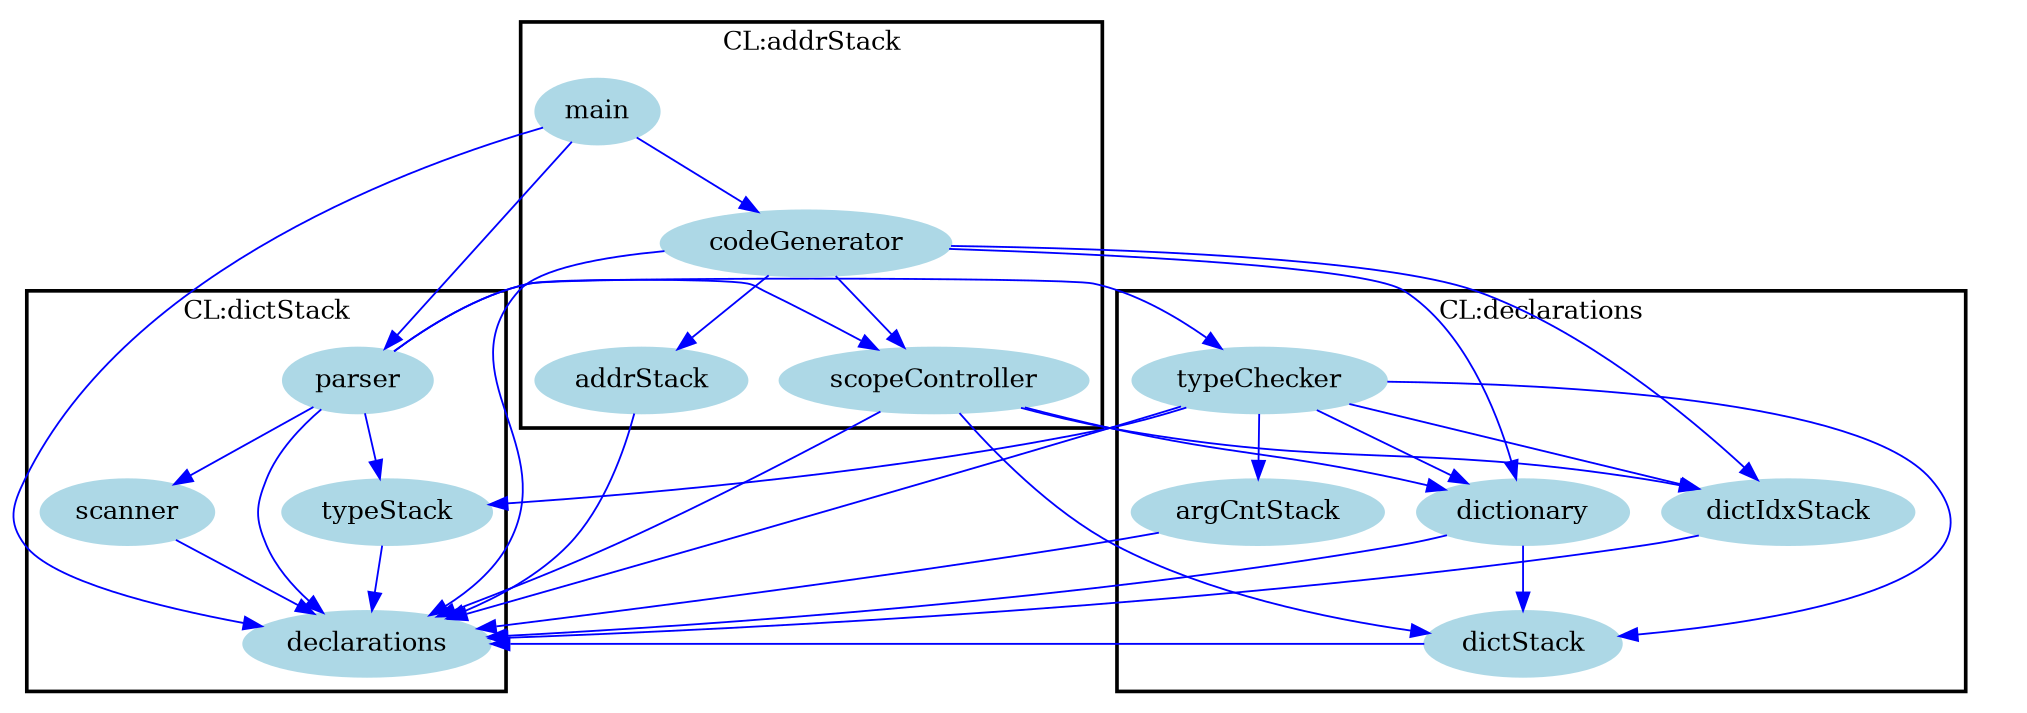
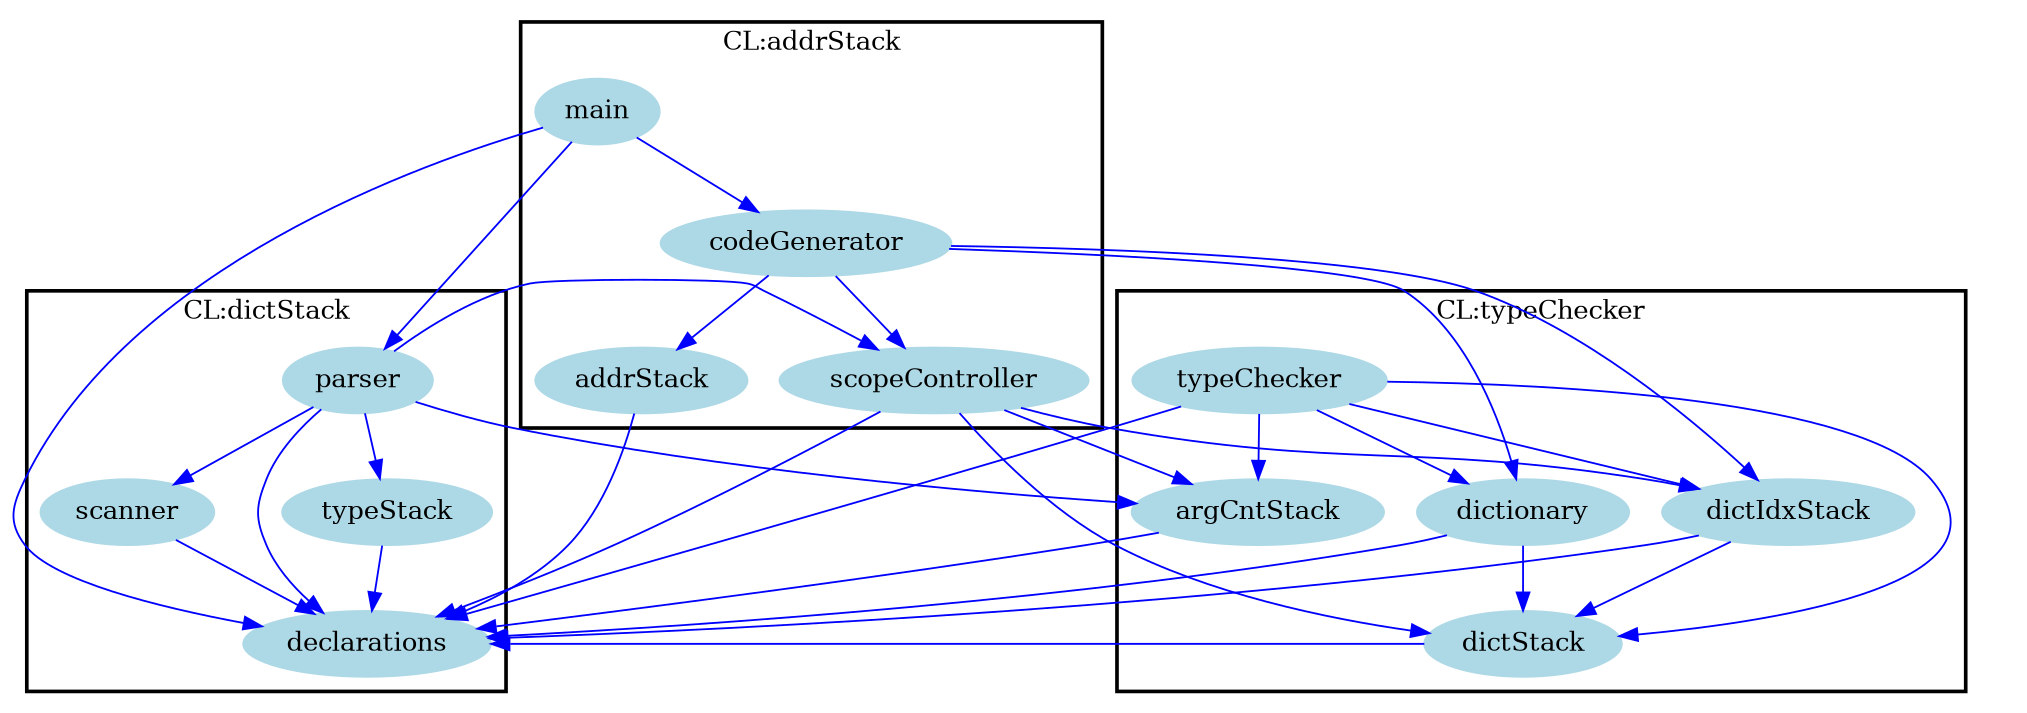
edge "parser" -> "typeChecker": now "parser" -> "argCntStack"
cluster "CL:declarations": label "CL:declarations" -> "CL:typeChecker"
edge "codeGenerator" -> "declarations": removed
edge "scopeController" -> "dictionary": now "scopeController" -> "argCntStack"
edge "typeChecker" -> "typeStack": removed
edge "dictIdxStack" -> "dictStack": added
